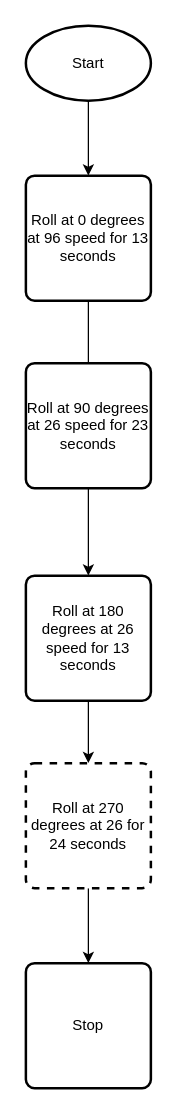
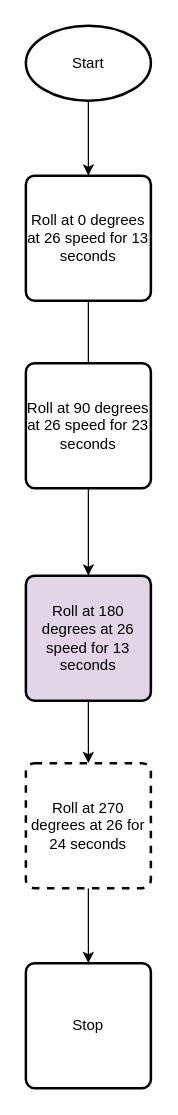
node "Roll at 0 degrees at 96 speed for 13 seconds": label "Roll at 0 degrees at 96 speed for 13 seconds" -> "Roll at 0 degrees at 26 speed for 13 seconds"
node "Roll at 180 degrees at 26 speed for 13 seconds": fillcolor #ffffff -> #e1d5e7
